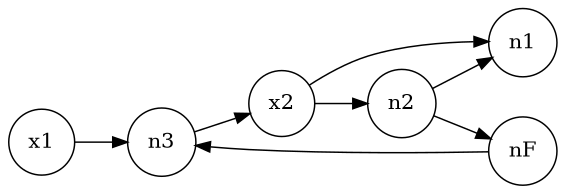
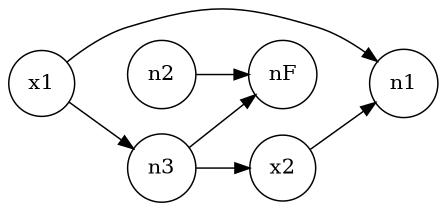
edge "n2" -> "n1": now "x1" -> "n1"
edge "x2" -> "n2": removed
edge "nF" -> "n3": reversed
